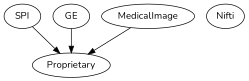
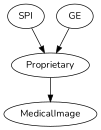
node "Nifti": removed
edge "MedicalImage" -> "Proprietary": reversed
